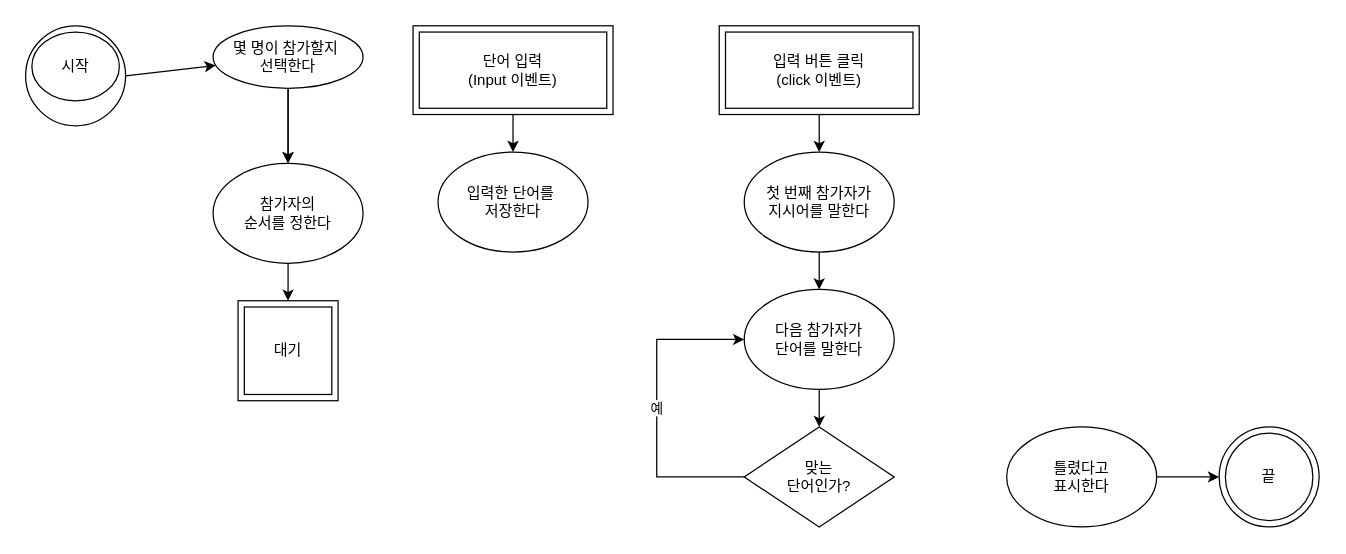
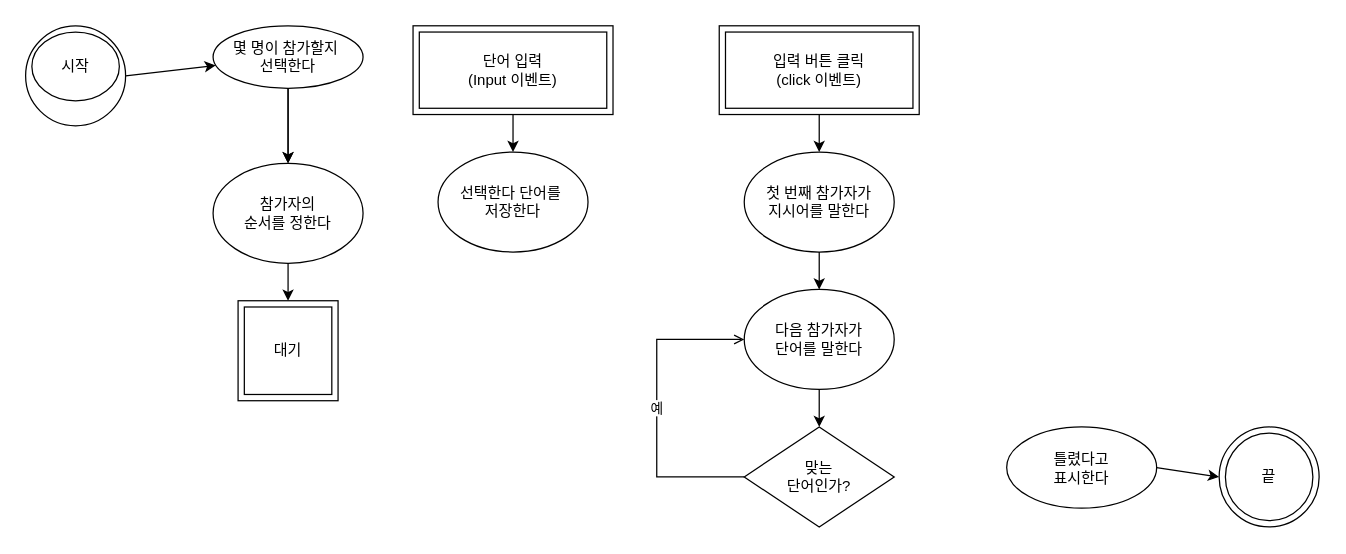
node "입력한 단어를 저장한다": label "입력한 단어를 저장한다" -> "선택한다 단어를 저장한다"
edge "맞는 단어인가?" -> "다음 참가자가 단어를 말한다": arrowhead classic -> open
node "틀렸다고 표시한다": size 150x100 -> 150x81
